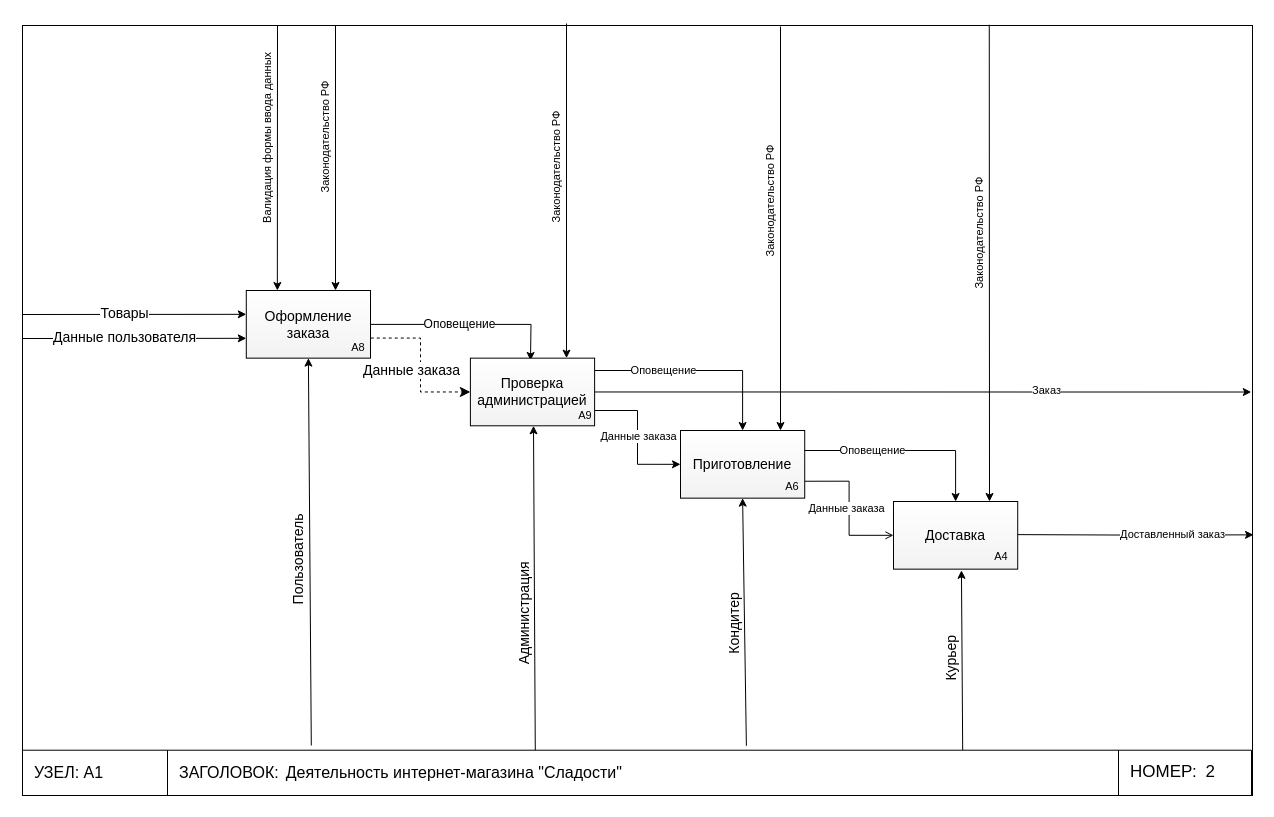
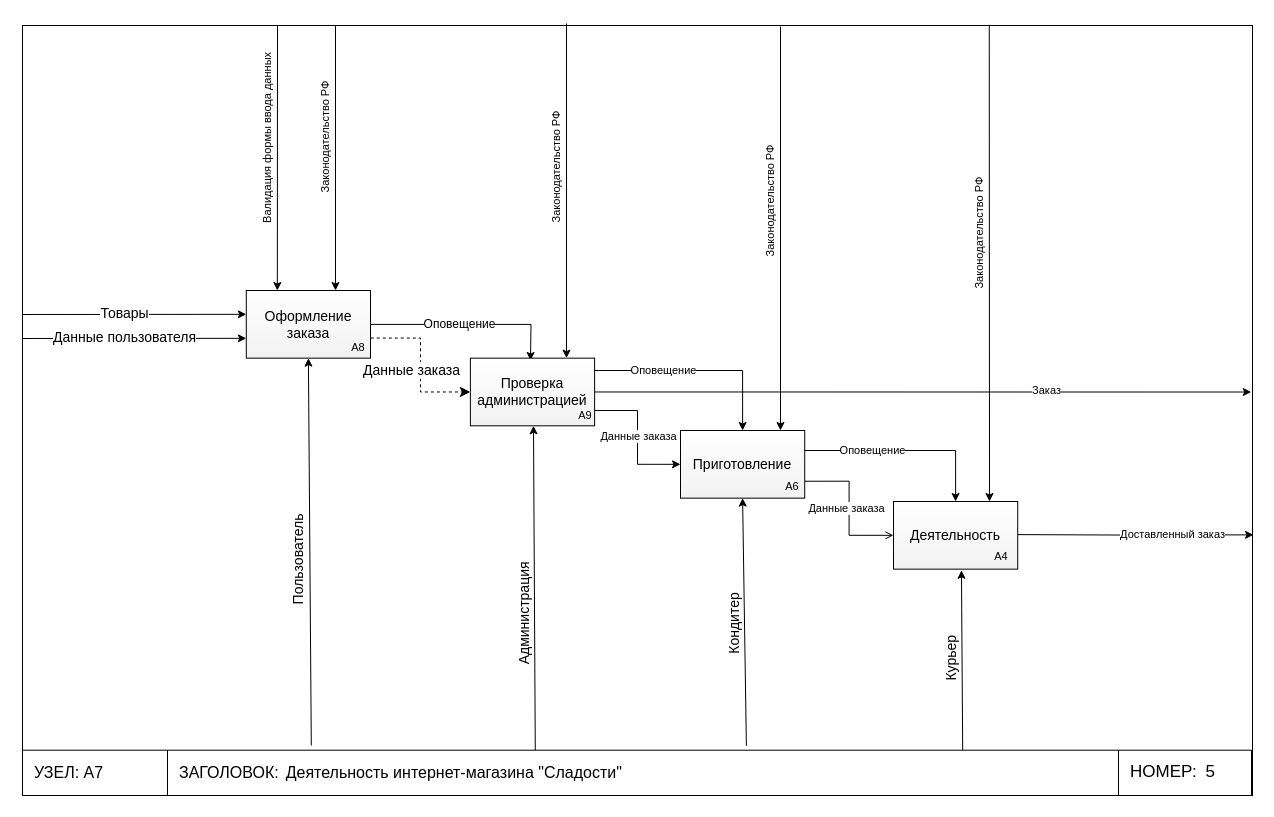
node "Доставка": label "Доставка" -> "Деятельность"
node "УЗЕЛ: А1": label "УЗЕЛ: А1" -> "УЗЕЛ: А7"
node "НОМЕР: 2": label "НОМЕР: 2" -> "НОМЕР: 5"
